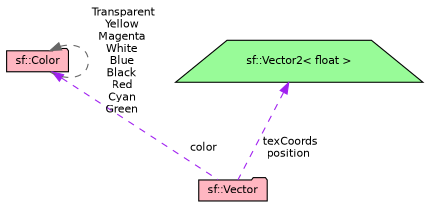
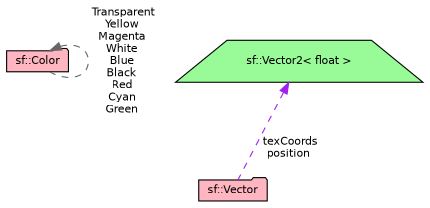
edge "sf::Vector" -> "sf::Color": removed, label "color"
